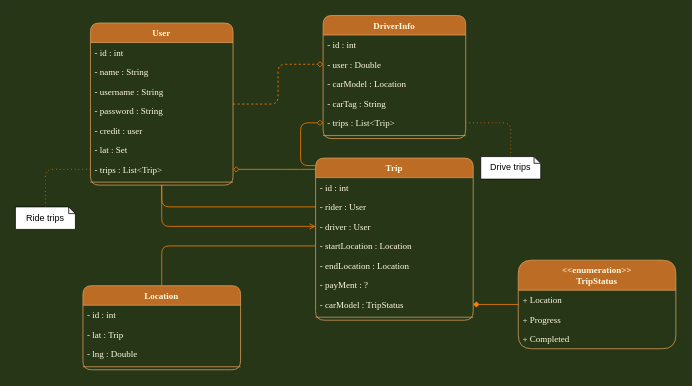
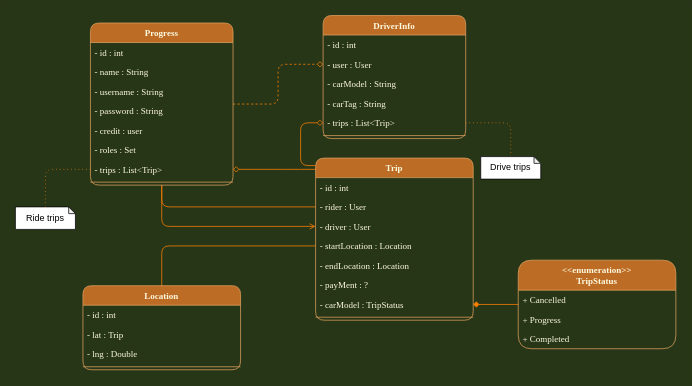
node "User": label "User" -> "Progress"
node "- user : Double": label "- user : Double" -> "- user : User"
node "- carModel : Location": label "- carModel : Location" -> "- carModel : String"
node "- lat : Set": label "- lat : Set" -> "- roles : Set"
node "+ Location": label "+ Location" -> "+ Cancelled"
